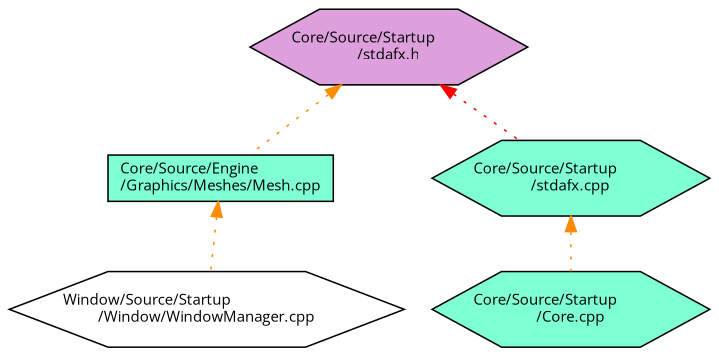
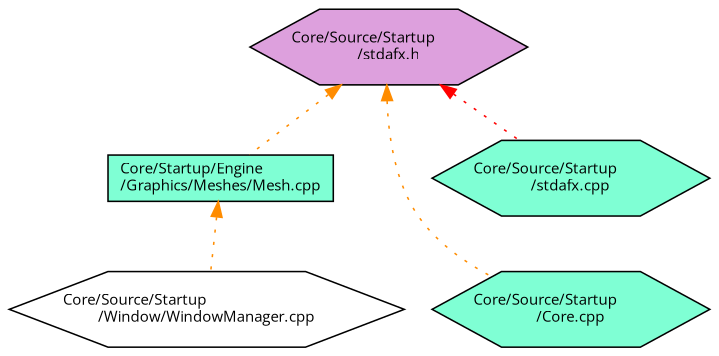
node "Core/Source/Engine /Graphics/Meshes/Mesh.cpp": label "Core/Source/Engine /Graphics/Meshes/Mesh.cpp" -> "Core/Startup/Engine /Graphics/Meshes/Mesh.cpp"
edge "Core/Source/Startup /Core.cpp" -> "Core/Source/Startup /stdafx.cpp": now "Core/Source/Startup /Core.cpp" -> "Core/Source/Startup /stdafx.h"
node "Window/Source/Startup /Window/WindowManager.cpp": label "Window/Source/Startup /Window/WindowManager.cpp" -> "Core/Source/Startup /Window/WindowManager.cpp"
